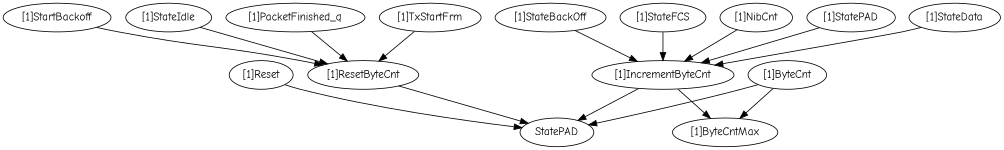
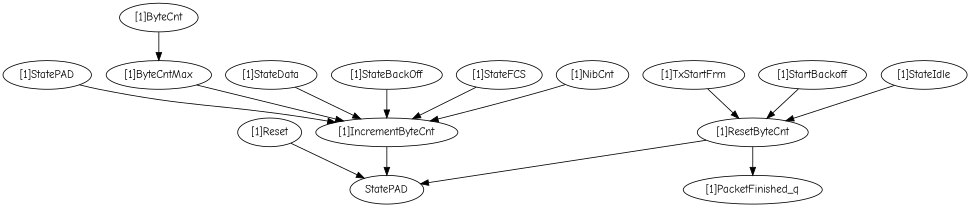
edge "[1]PacketFinished_q" -> "[1]ResetByteCnt": reversed
edge "[1]IncrementByteCnt" -> "[1]ByteCntMax": reversed
edge "[1]ByteCnt" -> "StatePAD": removed
